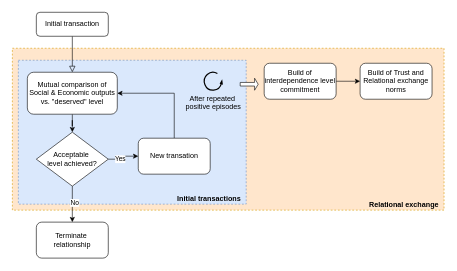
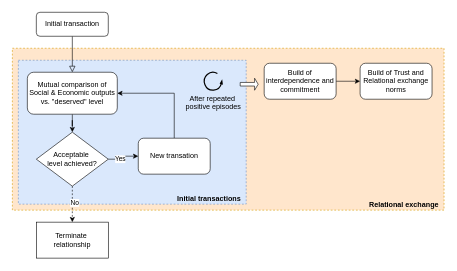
node "Build of interdependence level commitment": label "Build of interdependence level commitment" -> "Build of interdependence and commitment"
edge "Acceptable level achieved?" -> "Terminate relationship": style solid -> dashed
node "Terminate relationship": shape rounded rectangle -> rectangle
